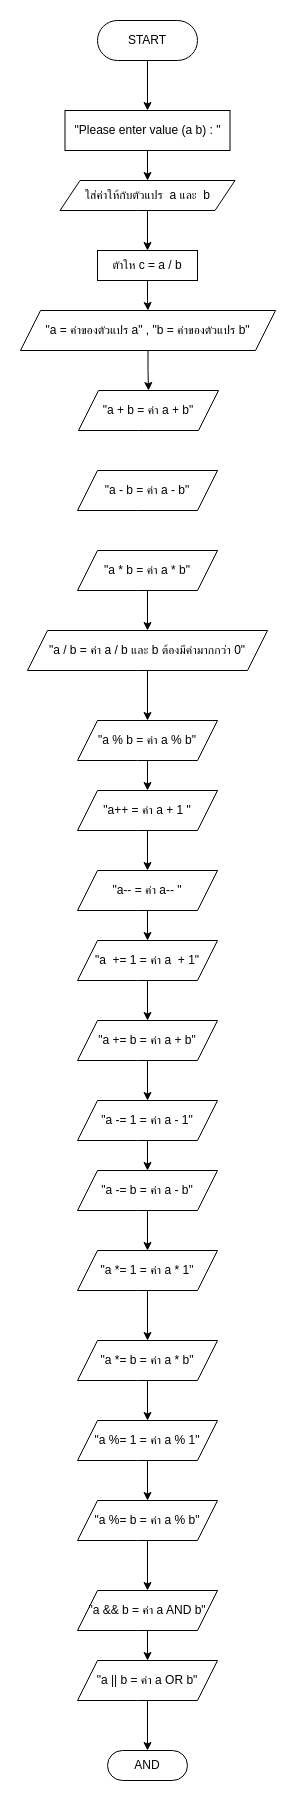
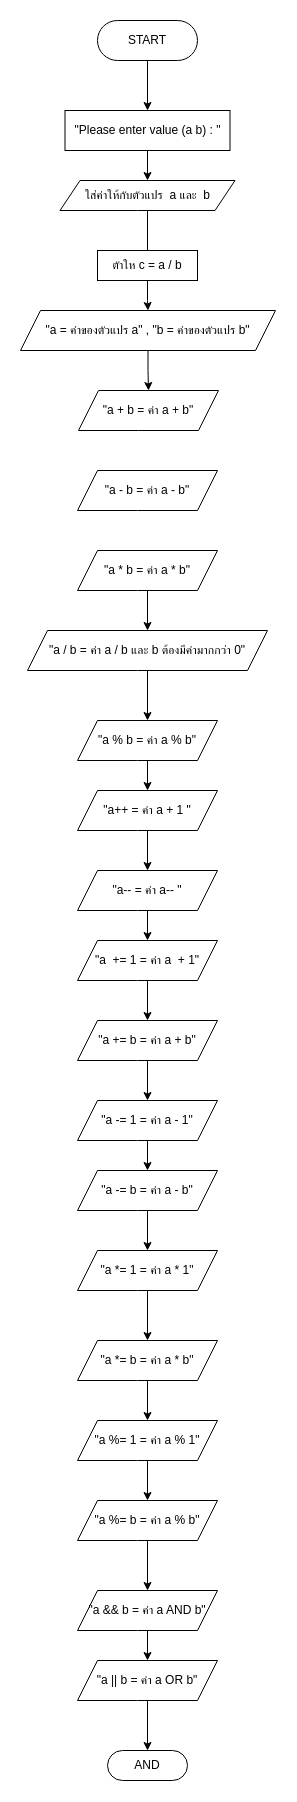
edge "ใส่ค่าให้กับตัวแปร a และ b" -> "ตัาให c = a / b": arrowhead classic -> none
